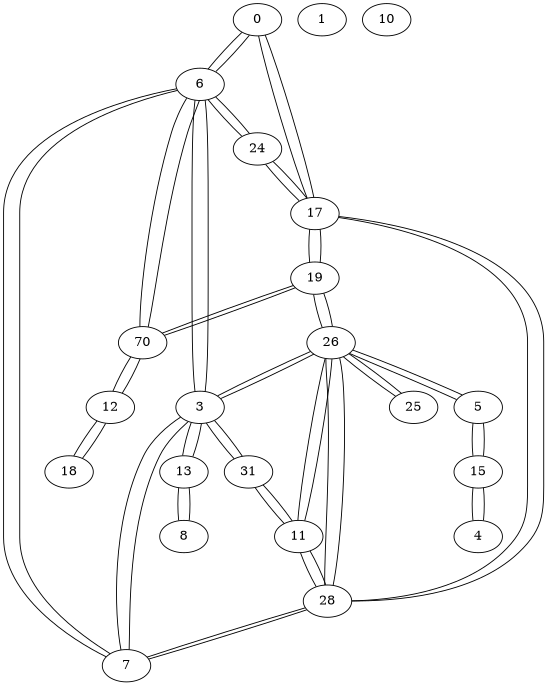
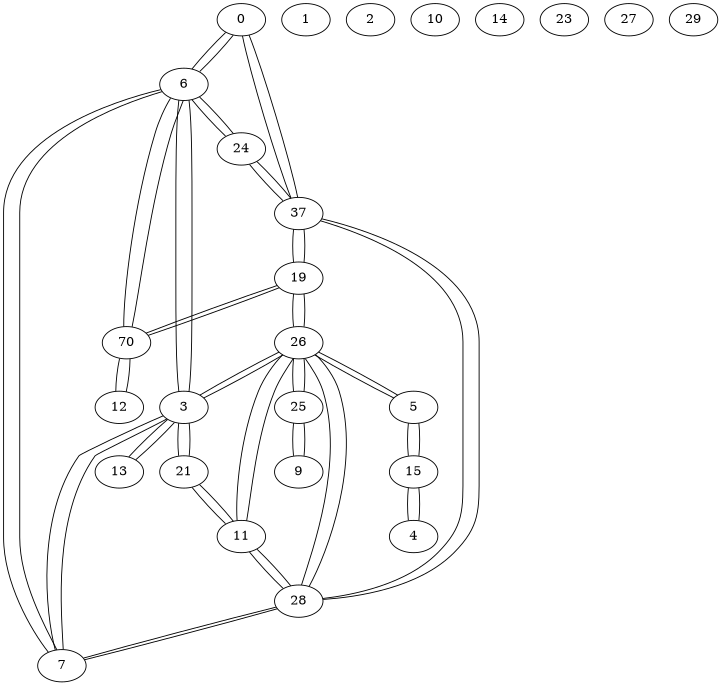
node "2": added
node "14": added
node "23": added
node "27": added
node "29": added
node "17": label "17" -> "37"
node "18": removed
node "31": label "31" -> "21"
node "9": added
node "8": removed
